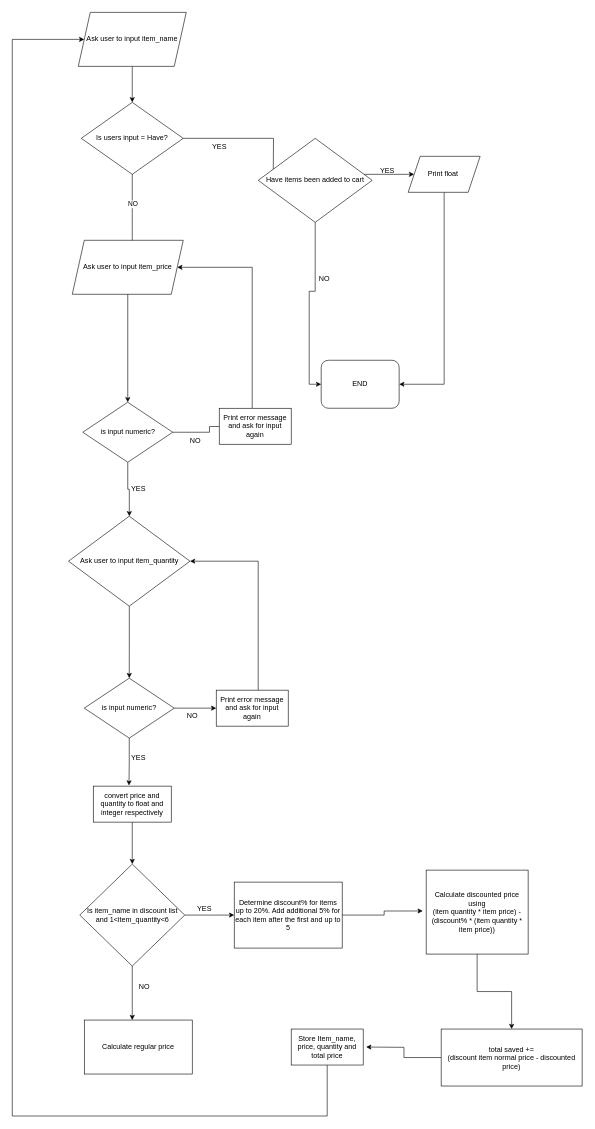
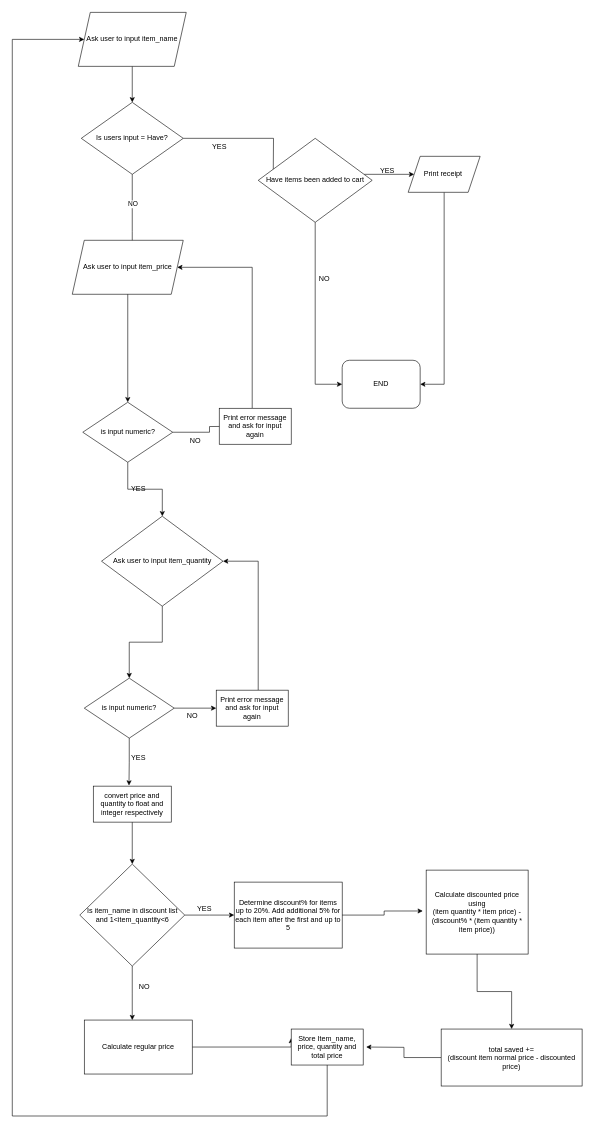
node "Print float": label "Print float" -> "Print receipt"
node "END": moved (360, 384) -> (381, 384)
node "Ask user to input item_quantity": moved (129, 561) -> (162, 561)
edge "Calculate regular price" -> "Store Item_name, price, quantity and total price": added
